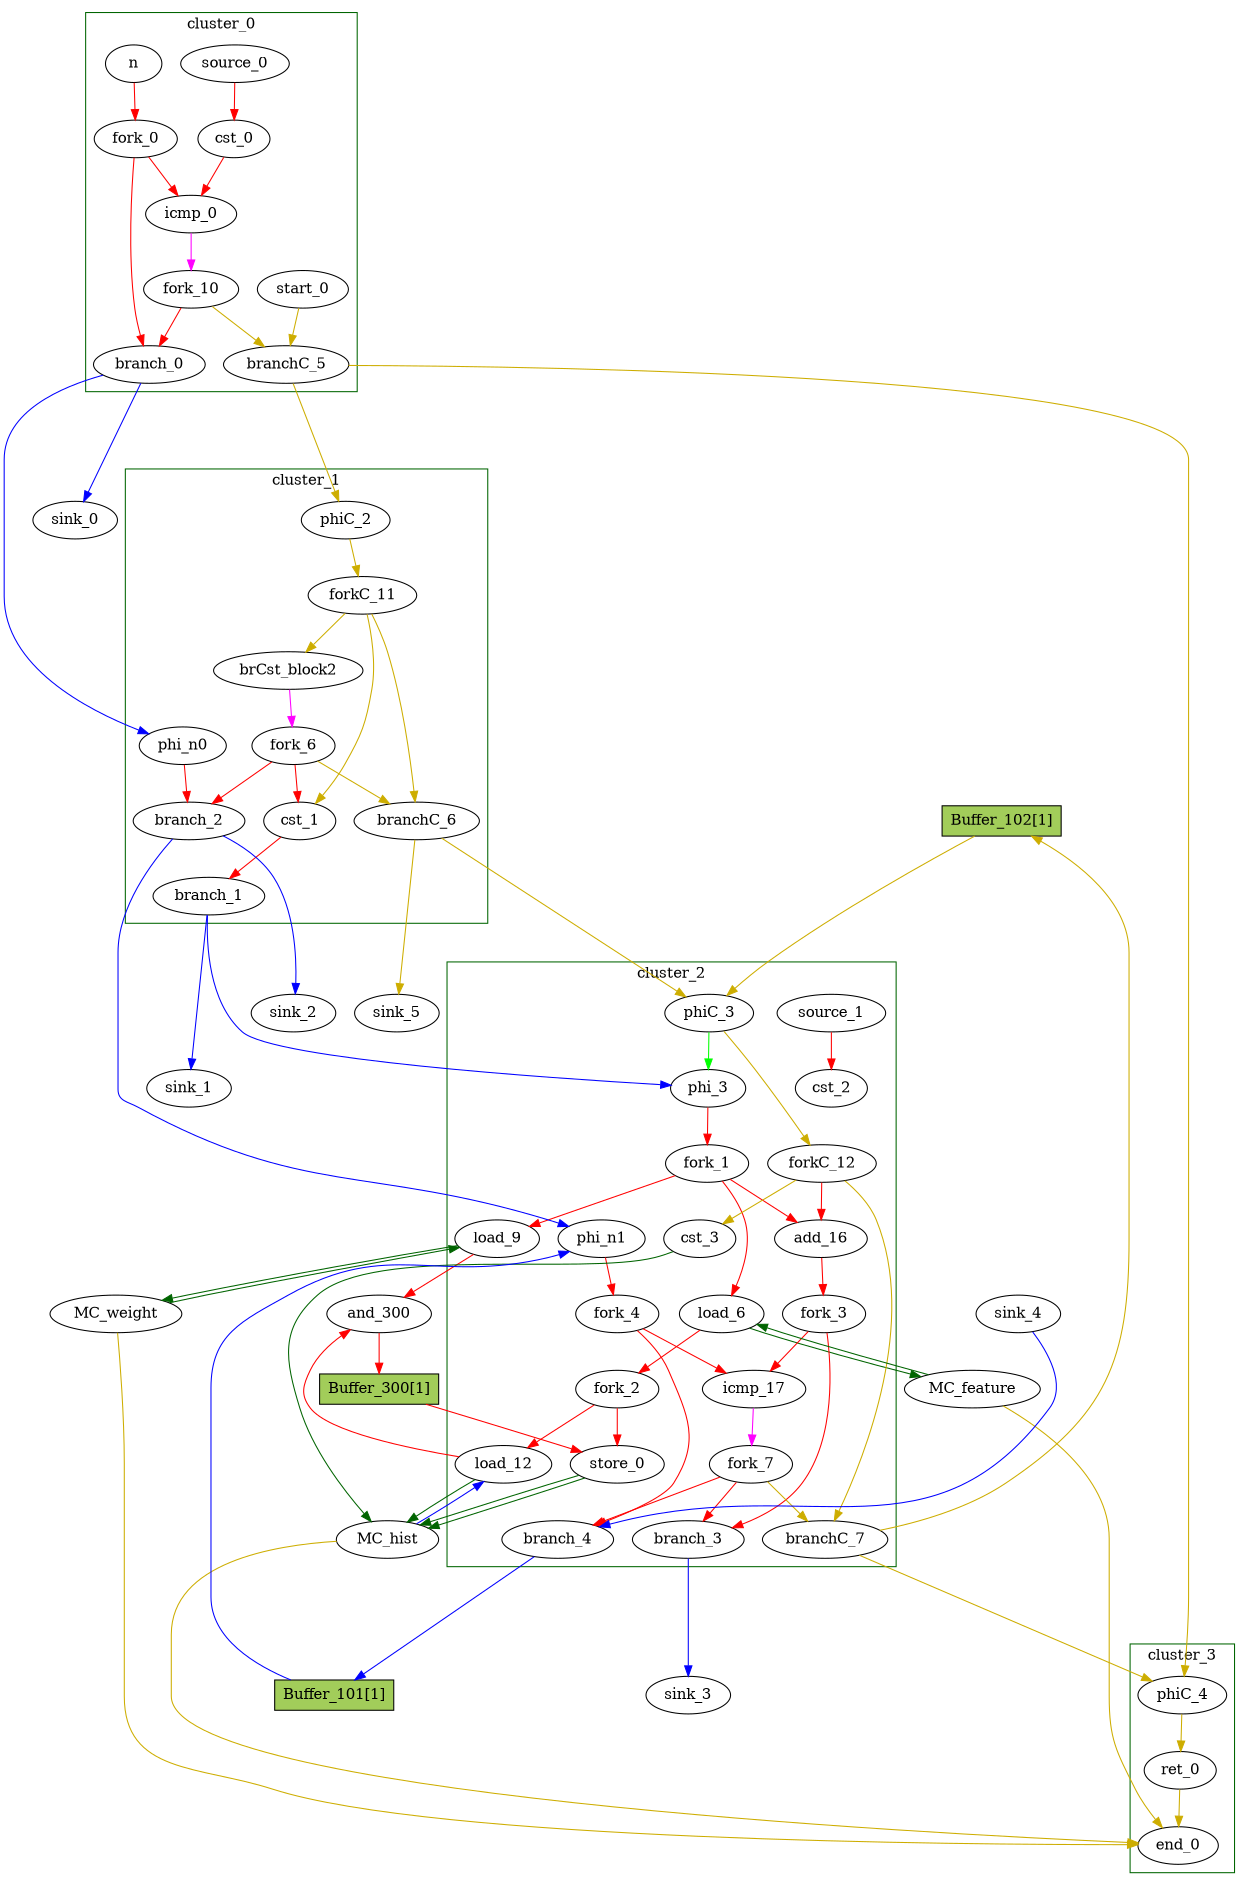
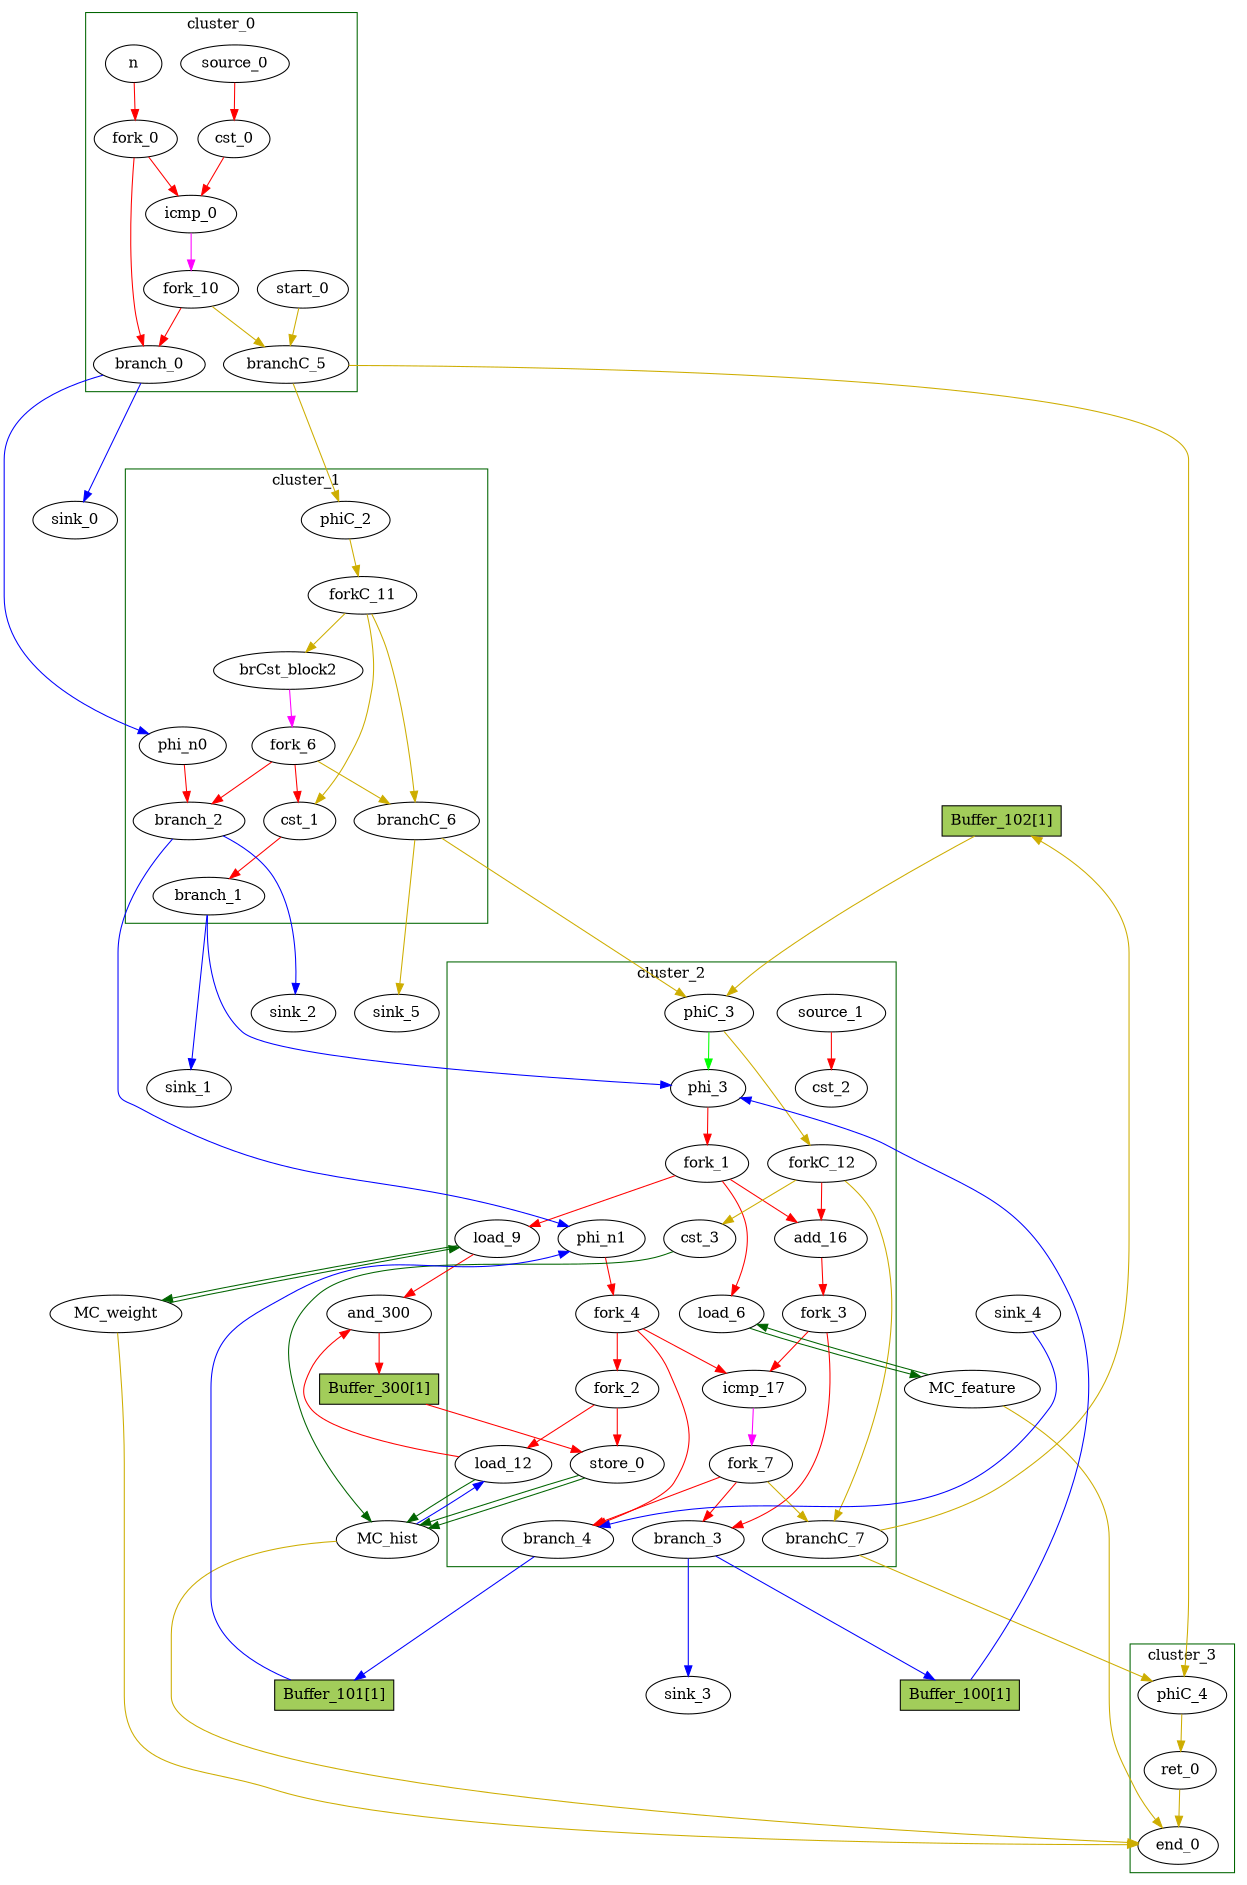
edge "load_6" -> "fork_2": now "fork_4" -> "fork_2"
node "Buffer_100[1]": added
